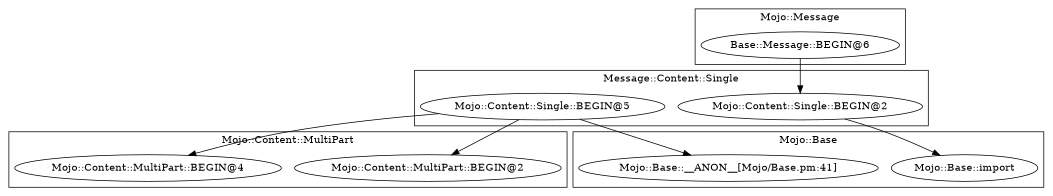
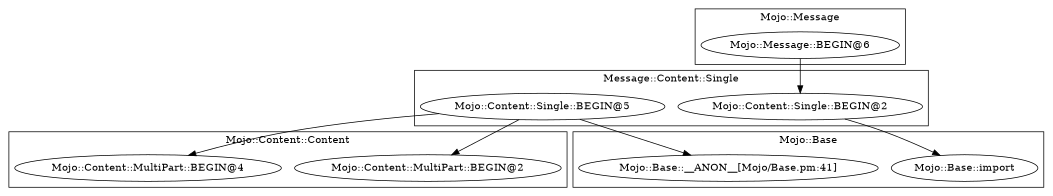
node "Base::Message::BEGIN@6": label "Base::Message::BEGIN@6" -> "Mojo::Message::BEGIN@6"
cluster "Mojo::Content::MultiPart": label "Mojo::Content::MultiPart" -> "Mojo::Content::Content"
